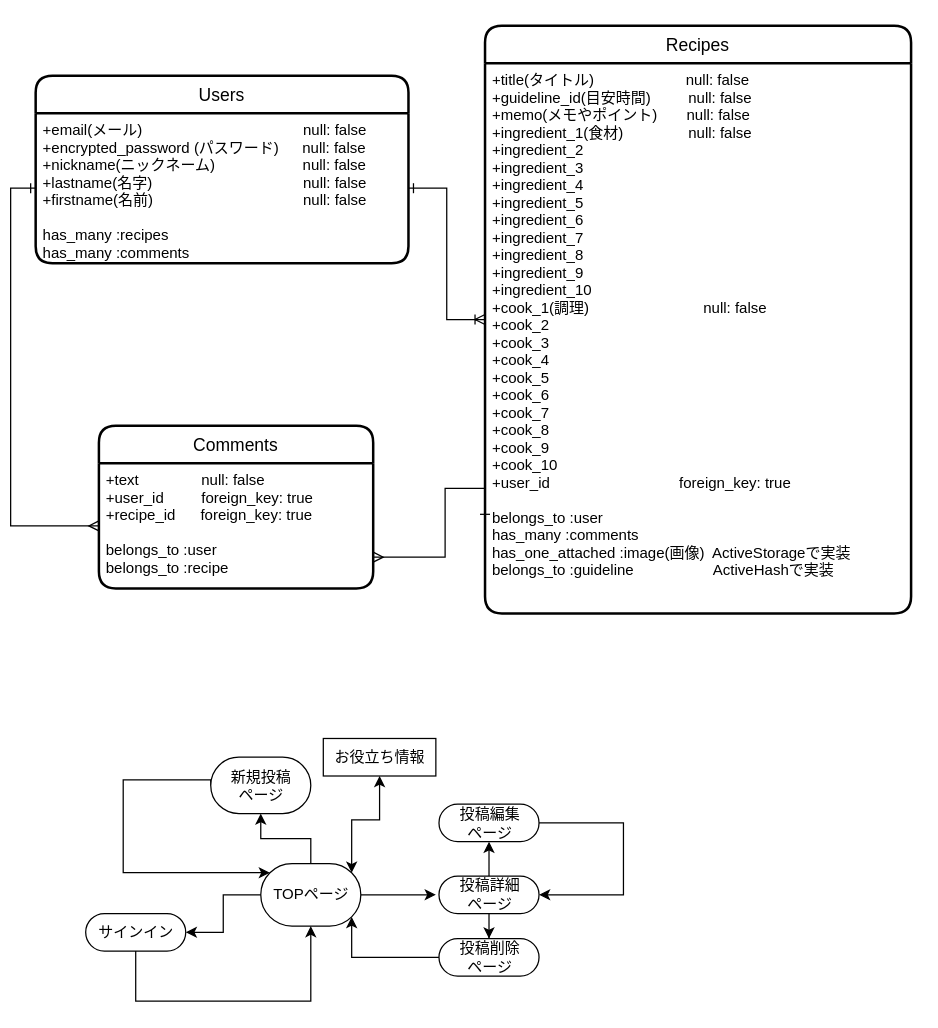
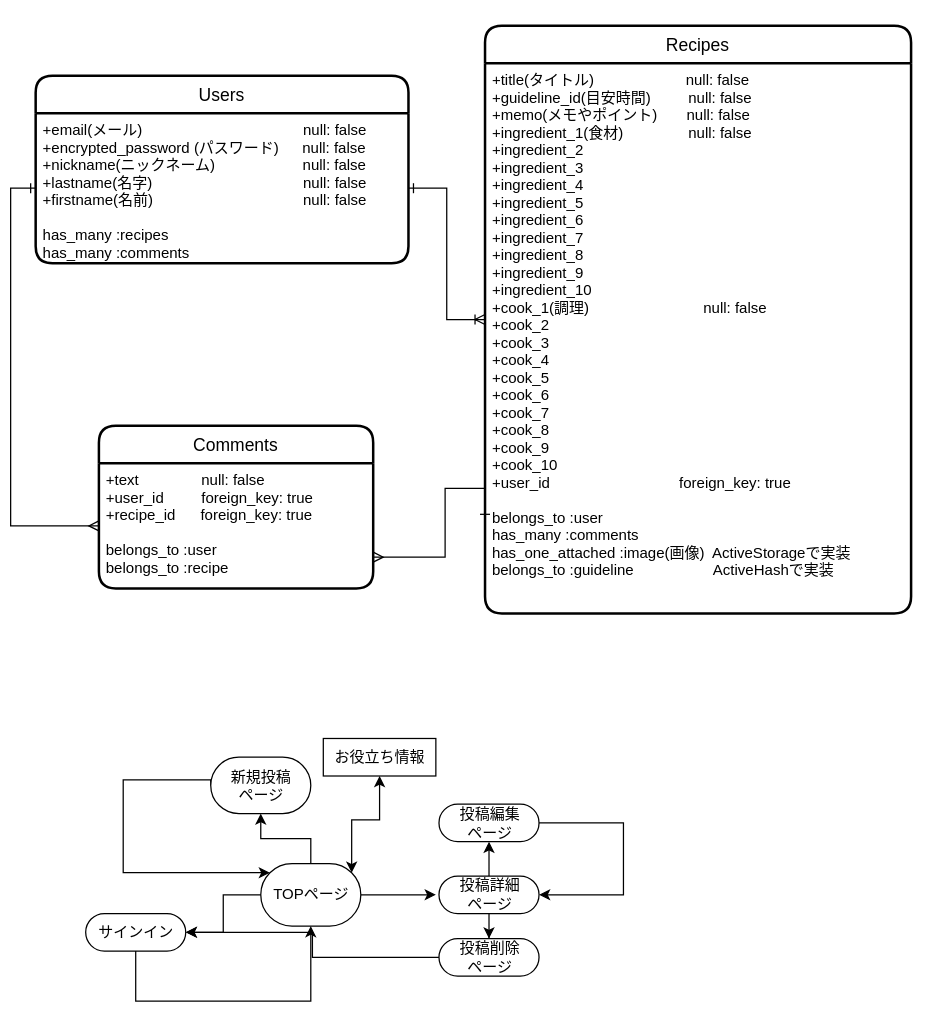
edge "投稿削除 ページ" -> "TOPページ": now "投稿削除 ページ" -> "サインイン"
